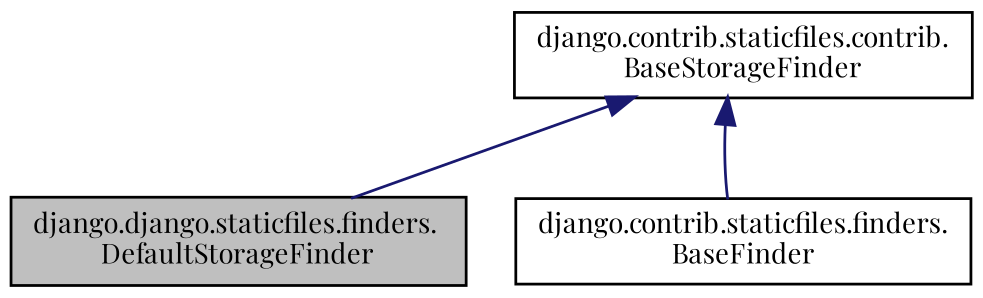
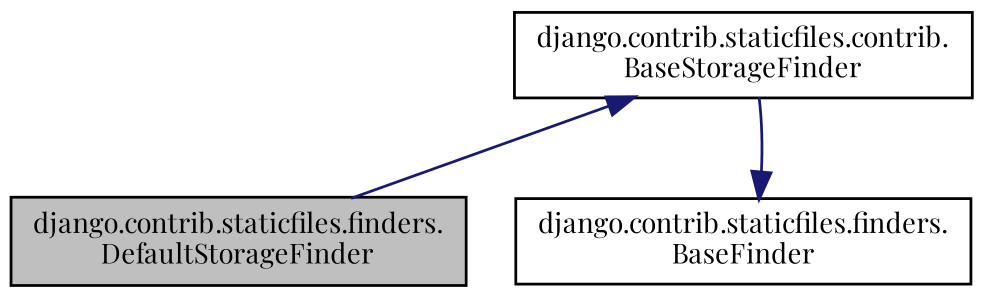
edge "django.contrib.staticfiles.finders. BaseFinder" -> "django.contrib.staticfiles.contrib. BaseStorageFinder": reversed
node "django.django.staticfiles.finders. DefaultStorageFinder": label "django.django.staticfiles.finders. DefaultStorageFinder" -> "django.contrib.staticfiles.finders. DefaultStorageFinder"
